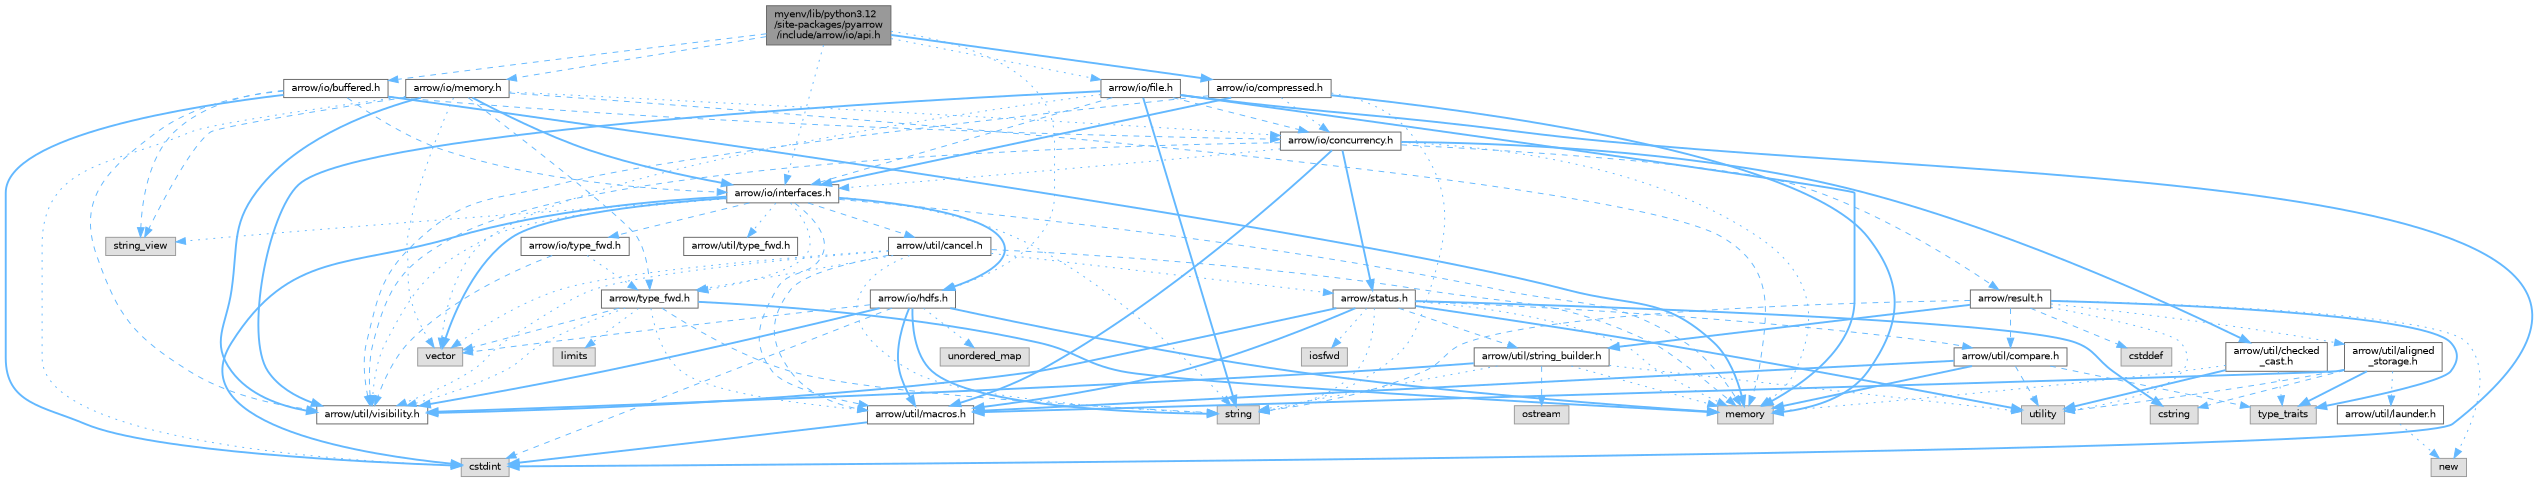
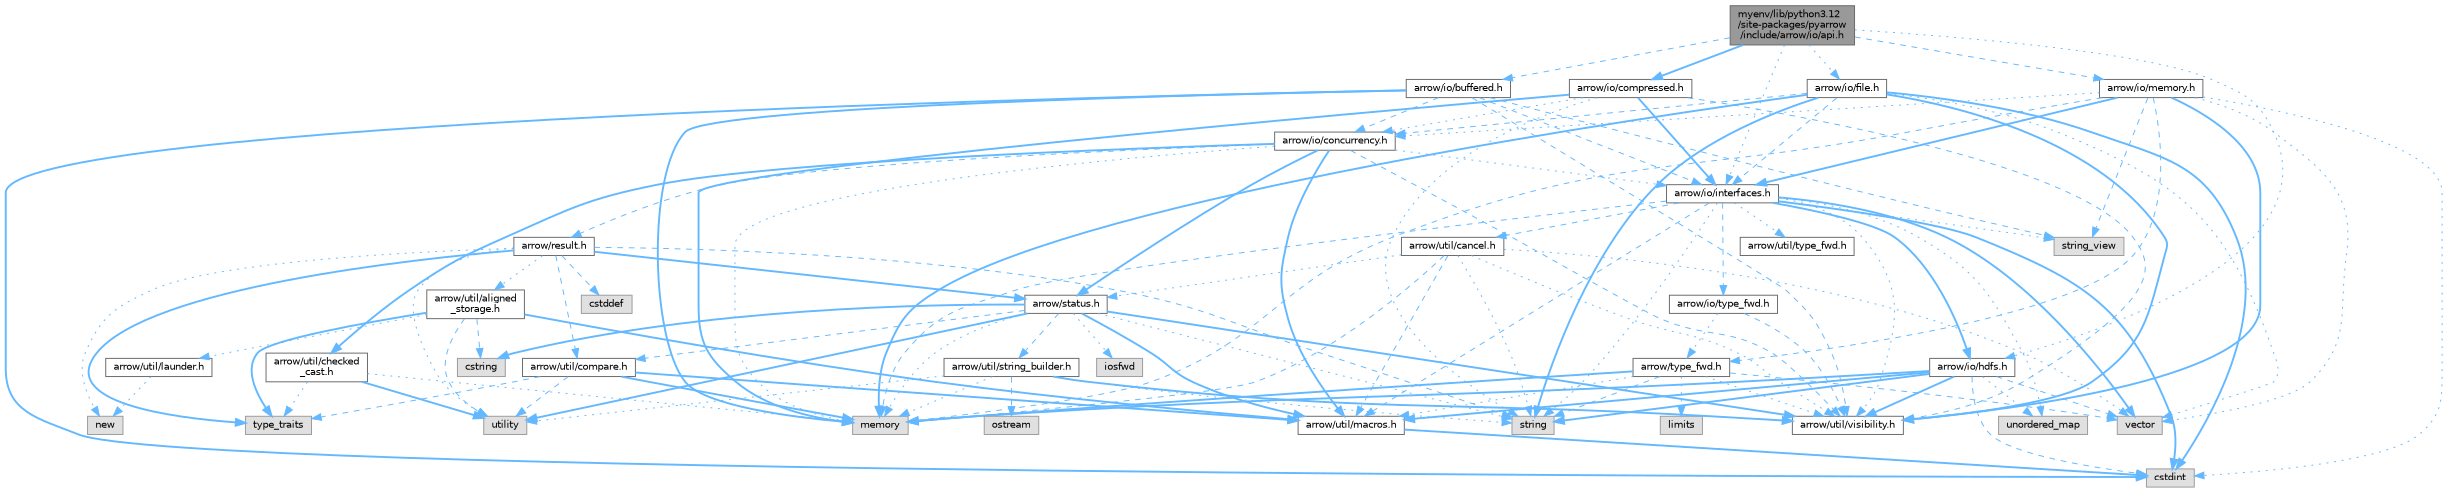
edge "arrow/io/interfaces.h" -> "arrow/type_fwd.h": now "arrow/io/interfaces.h" -> "unordered_map"
edge "arrow/util/cancel.h" -> "arrow/type_fwd.h": removed
edge "arrow/result.h" -> "arrow/util/string_builder.h": now "arrow/result.h" -> "arrow/status.h"
